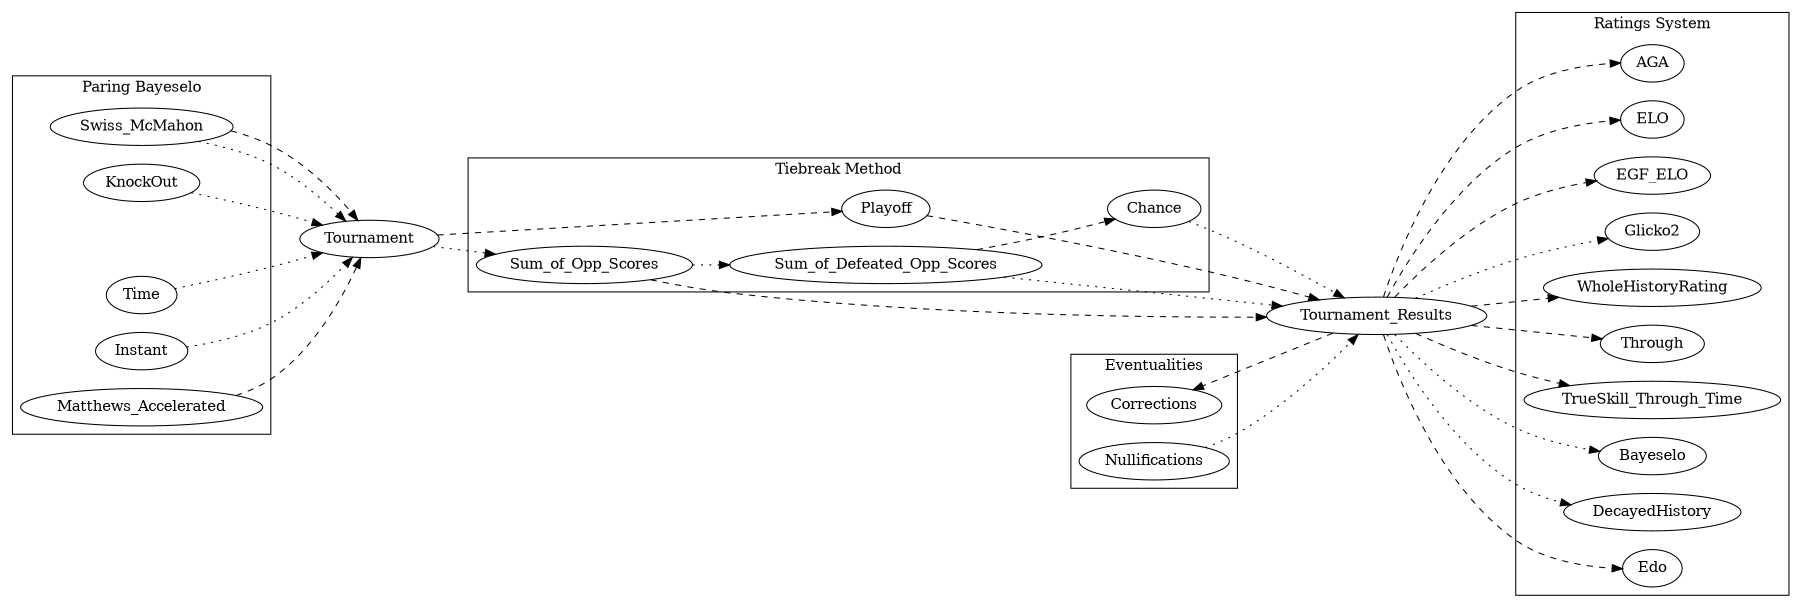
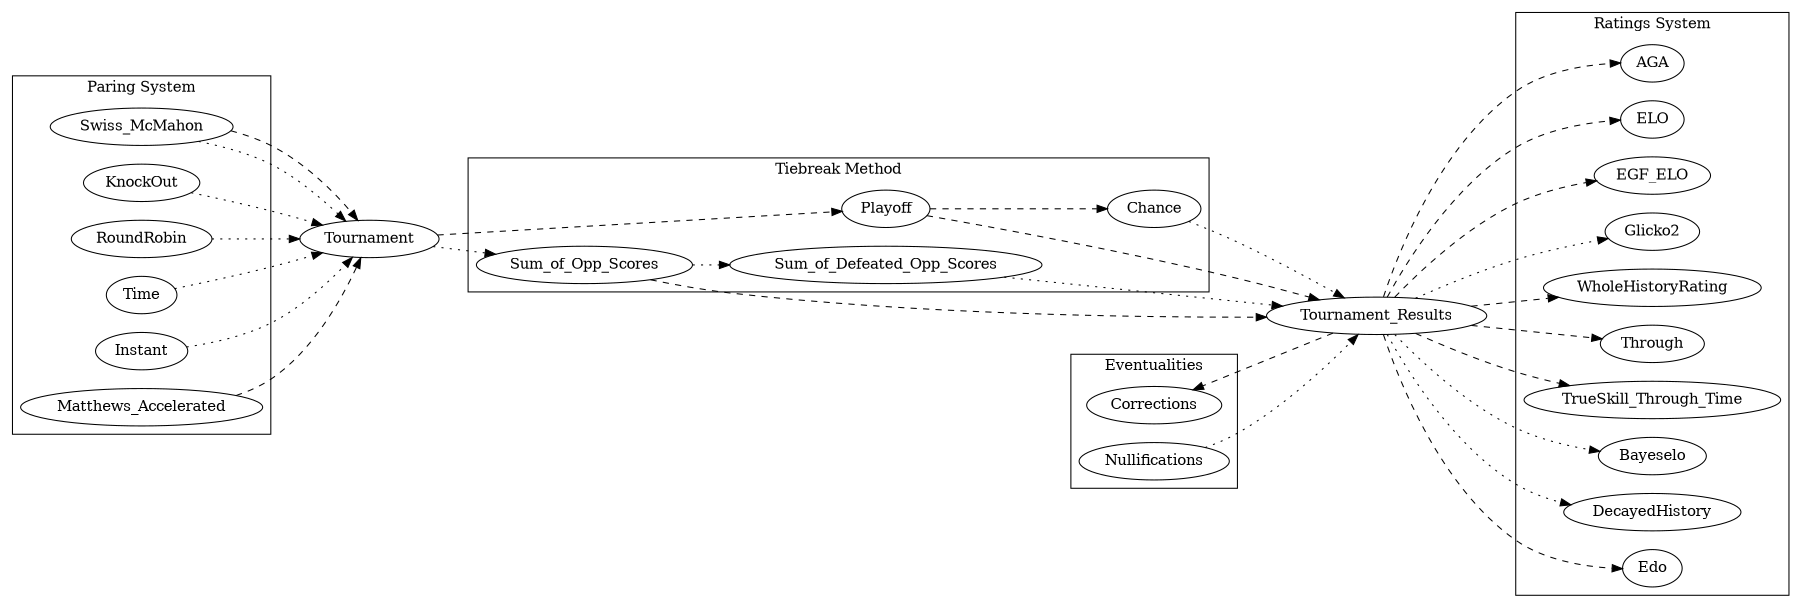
cluster "Paring Bayeselo": label "Paring Bayeselo" -> "Paring System"
node "RoundRobin": added
edge "Sum_of_Defeated_Opp_Scores" -> "Chance": now "Playoff" -> "Chance"
